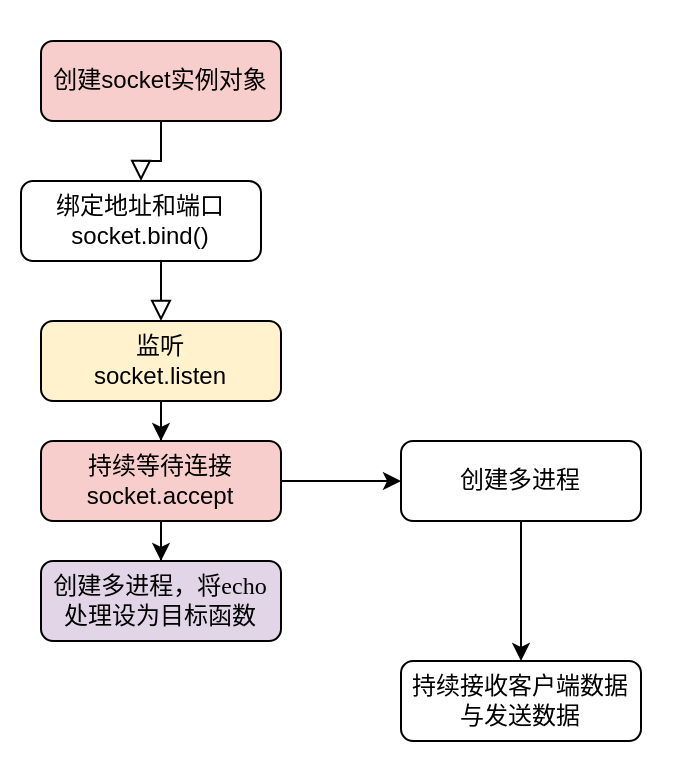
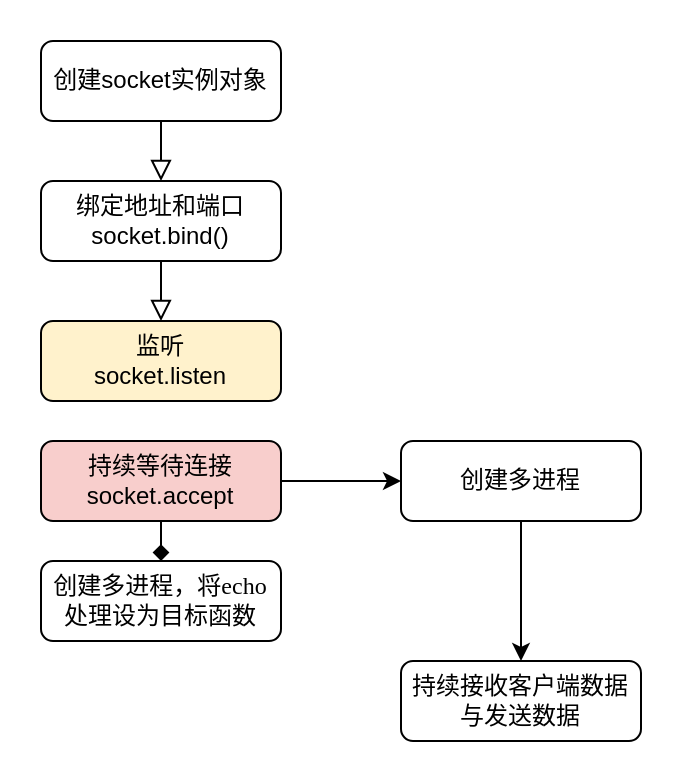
node "创建socket实例对象": fillcolor #f8cecc -> #ffffff
node "绑定地址和端口 socket.bind()": moved (141, 221) -> (161, 221)
edge "监听 socket.listen" -> "持续等待连接 socket.accept": removed
edge "持续等待连接 socket.accept" -> "创建多进程，将echo处理设为目标函数": arrowhead classic -> diamond
node "创建多进程，将echo处理设为目标函数": fillcolor #e1d5e7 -> #ffffff
